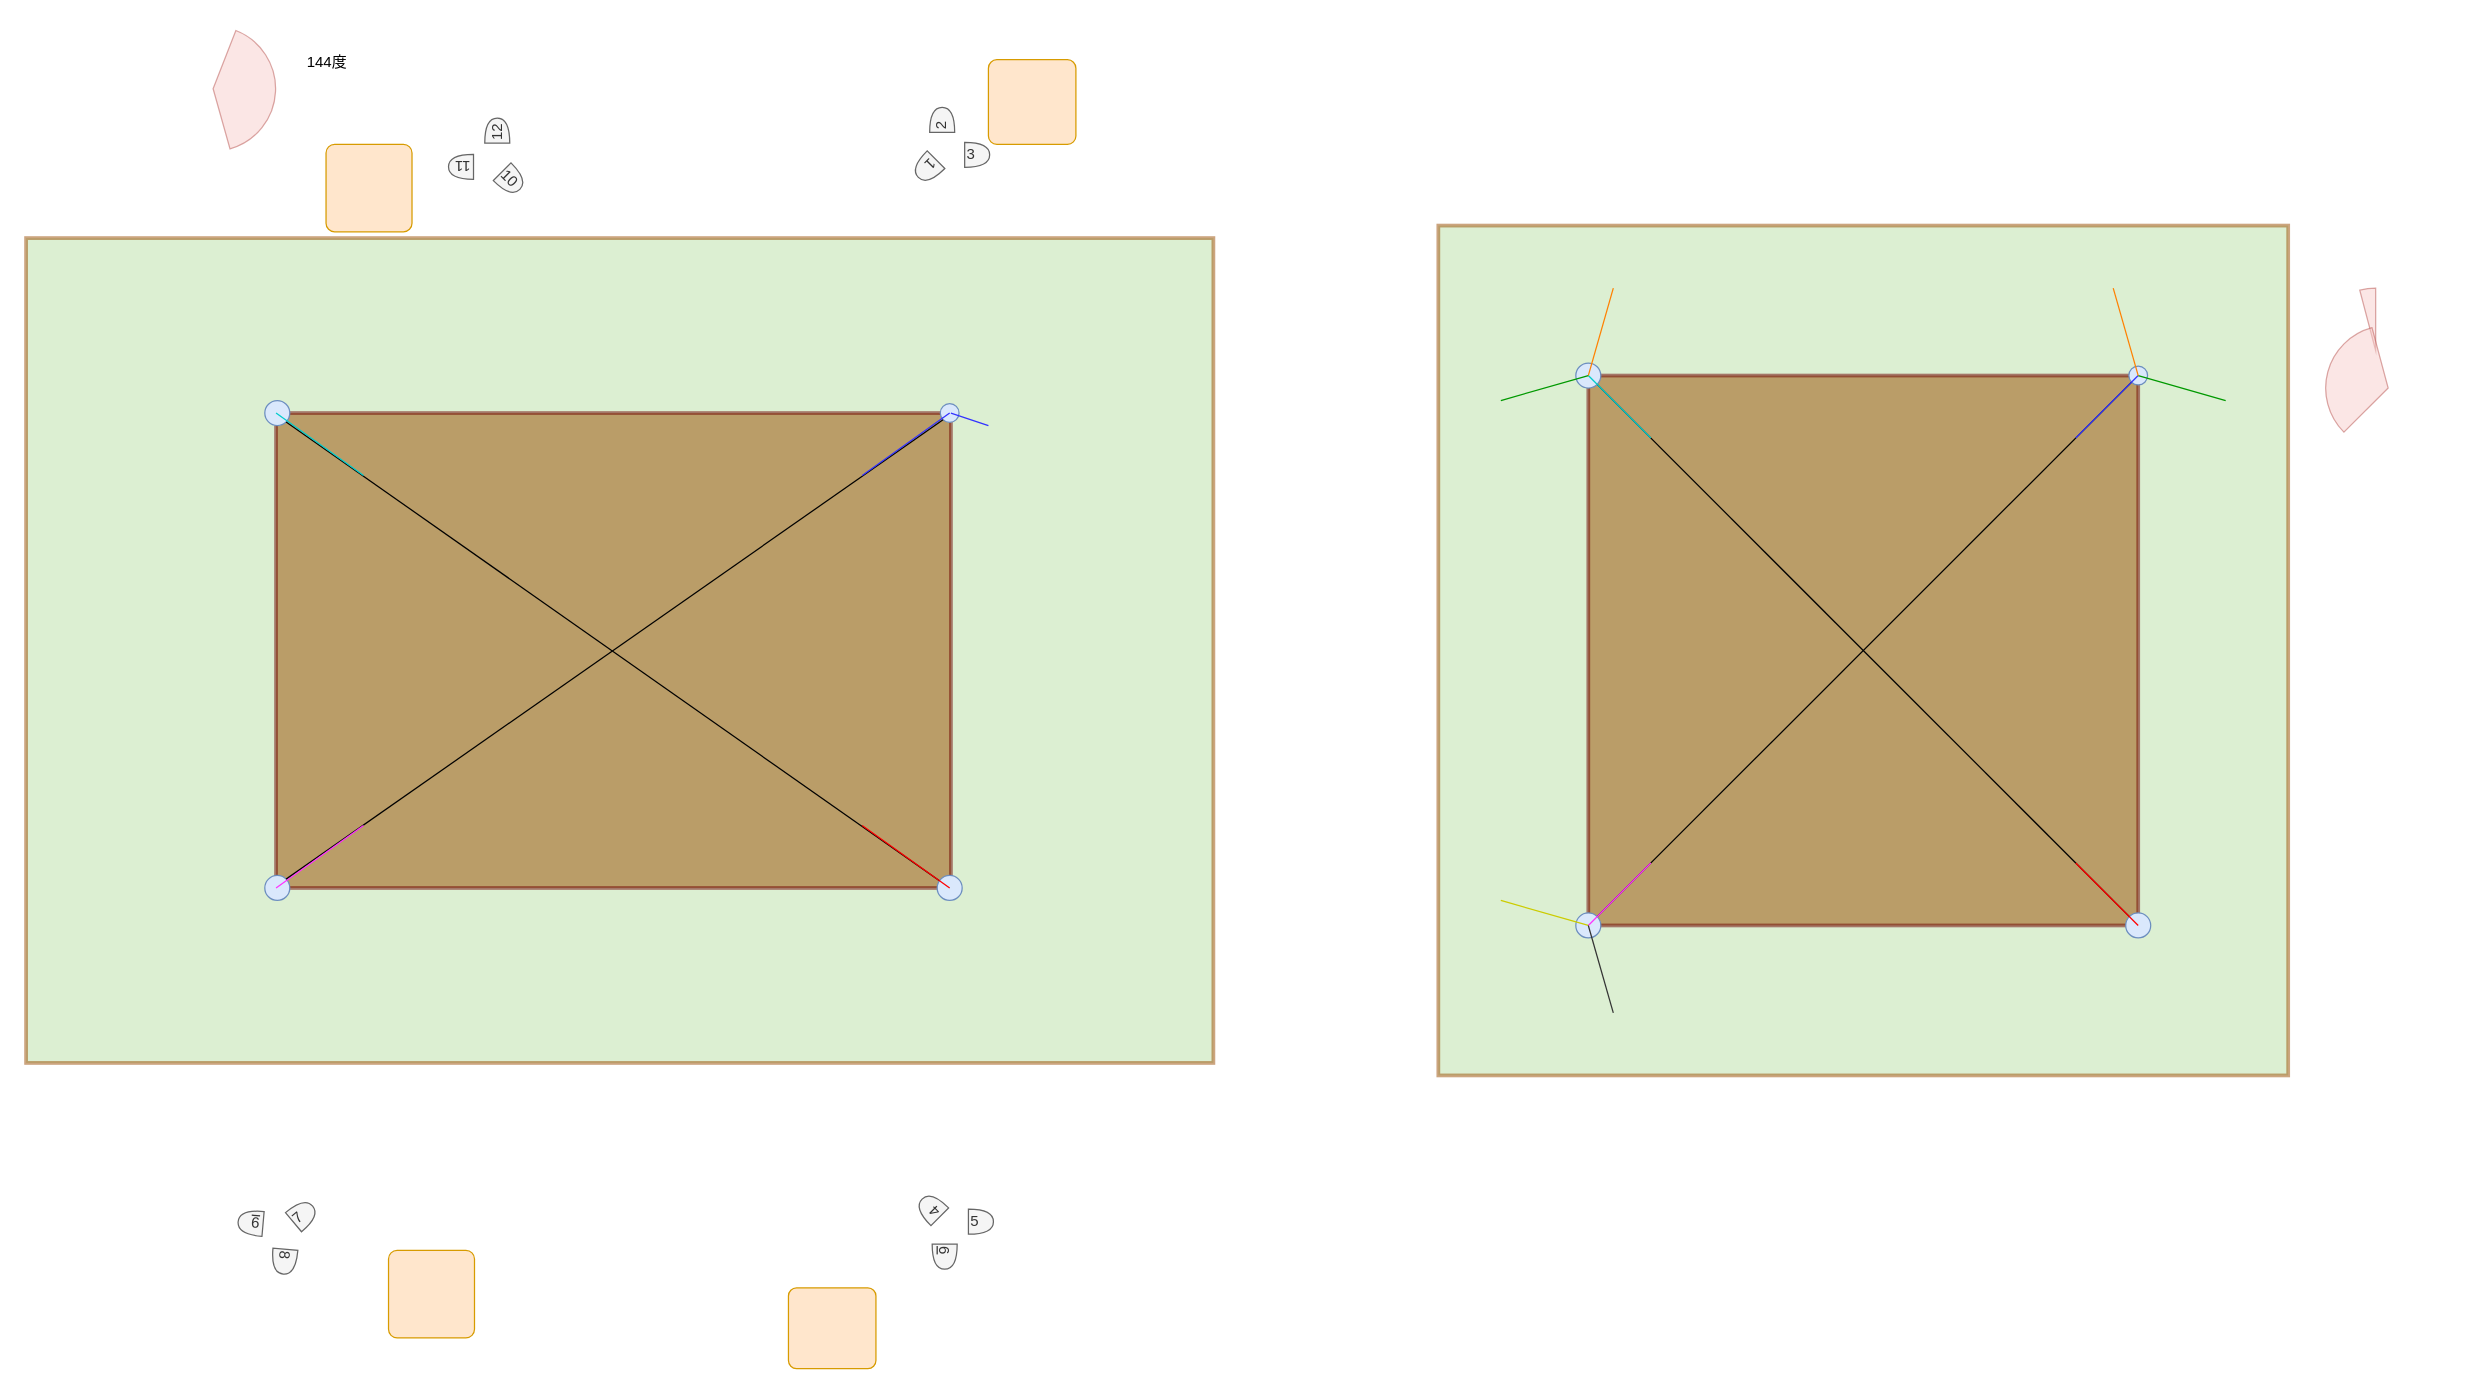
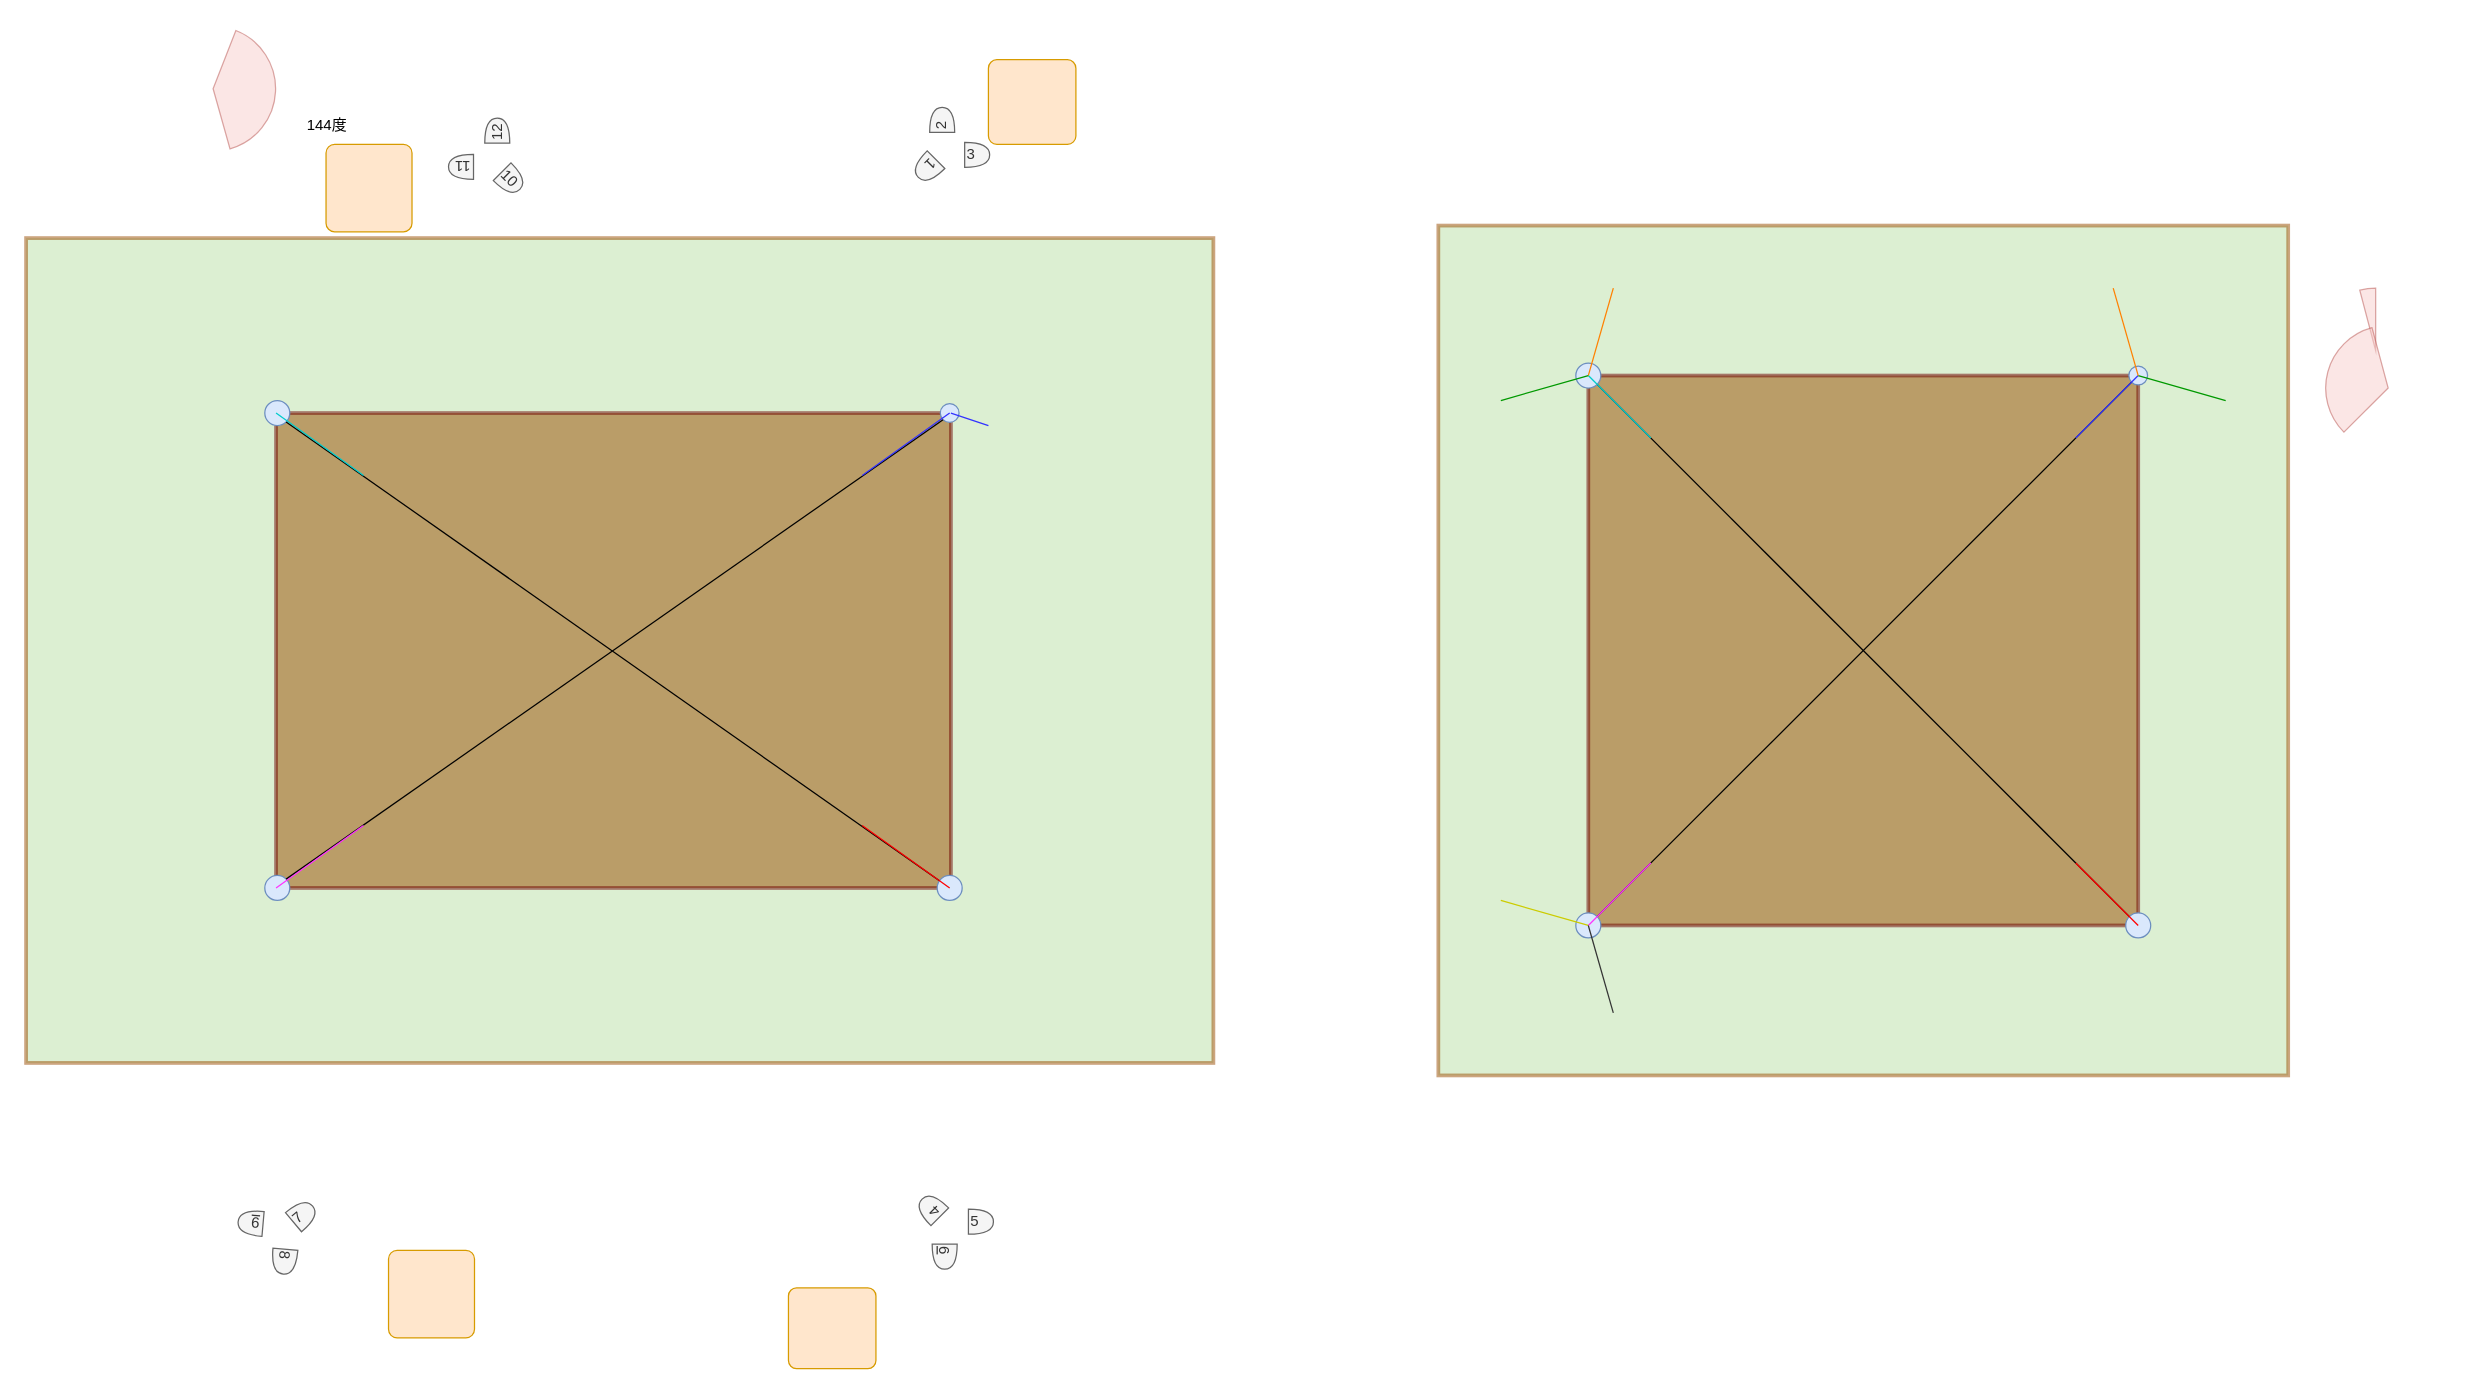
node "144度": moved (327, 63) -> (327, 126)
